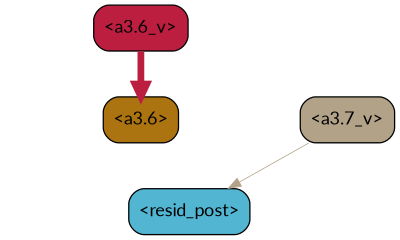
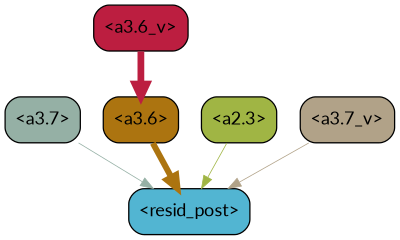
node "<a3.7>": added
node "<a2.3>": added
edge "<a3.6>" -> "<resid_post>": added
